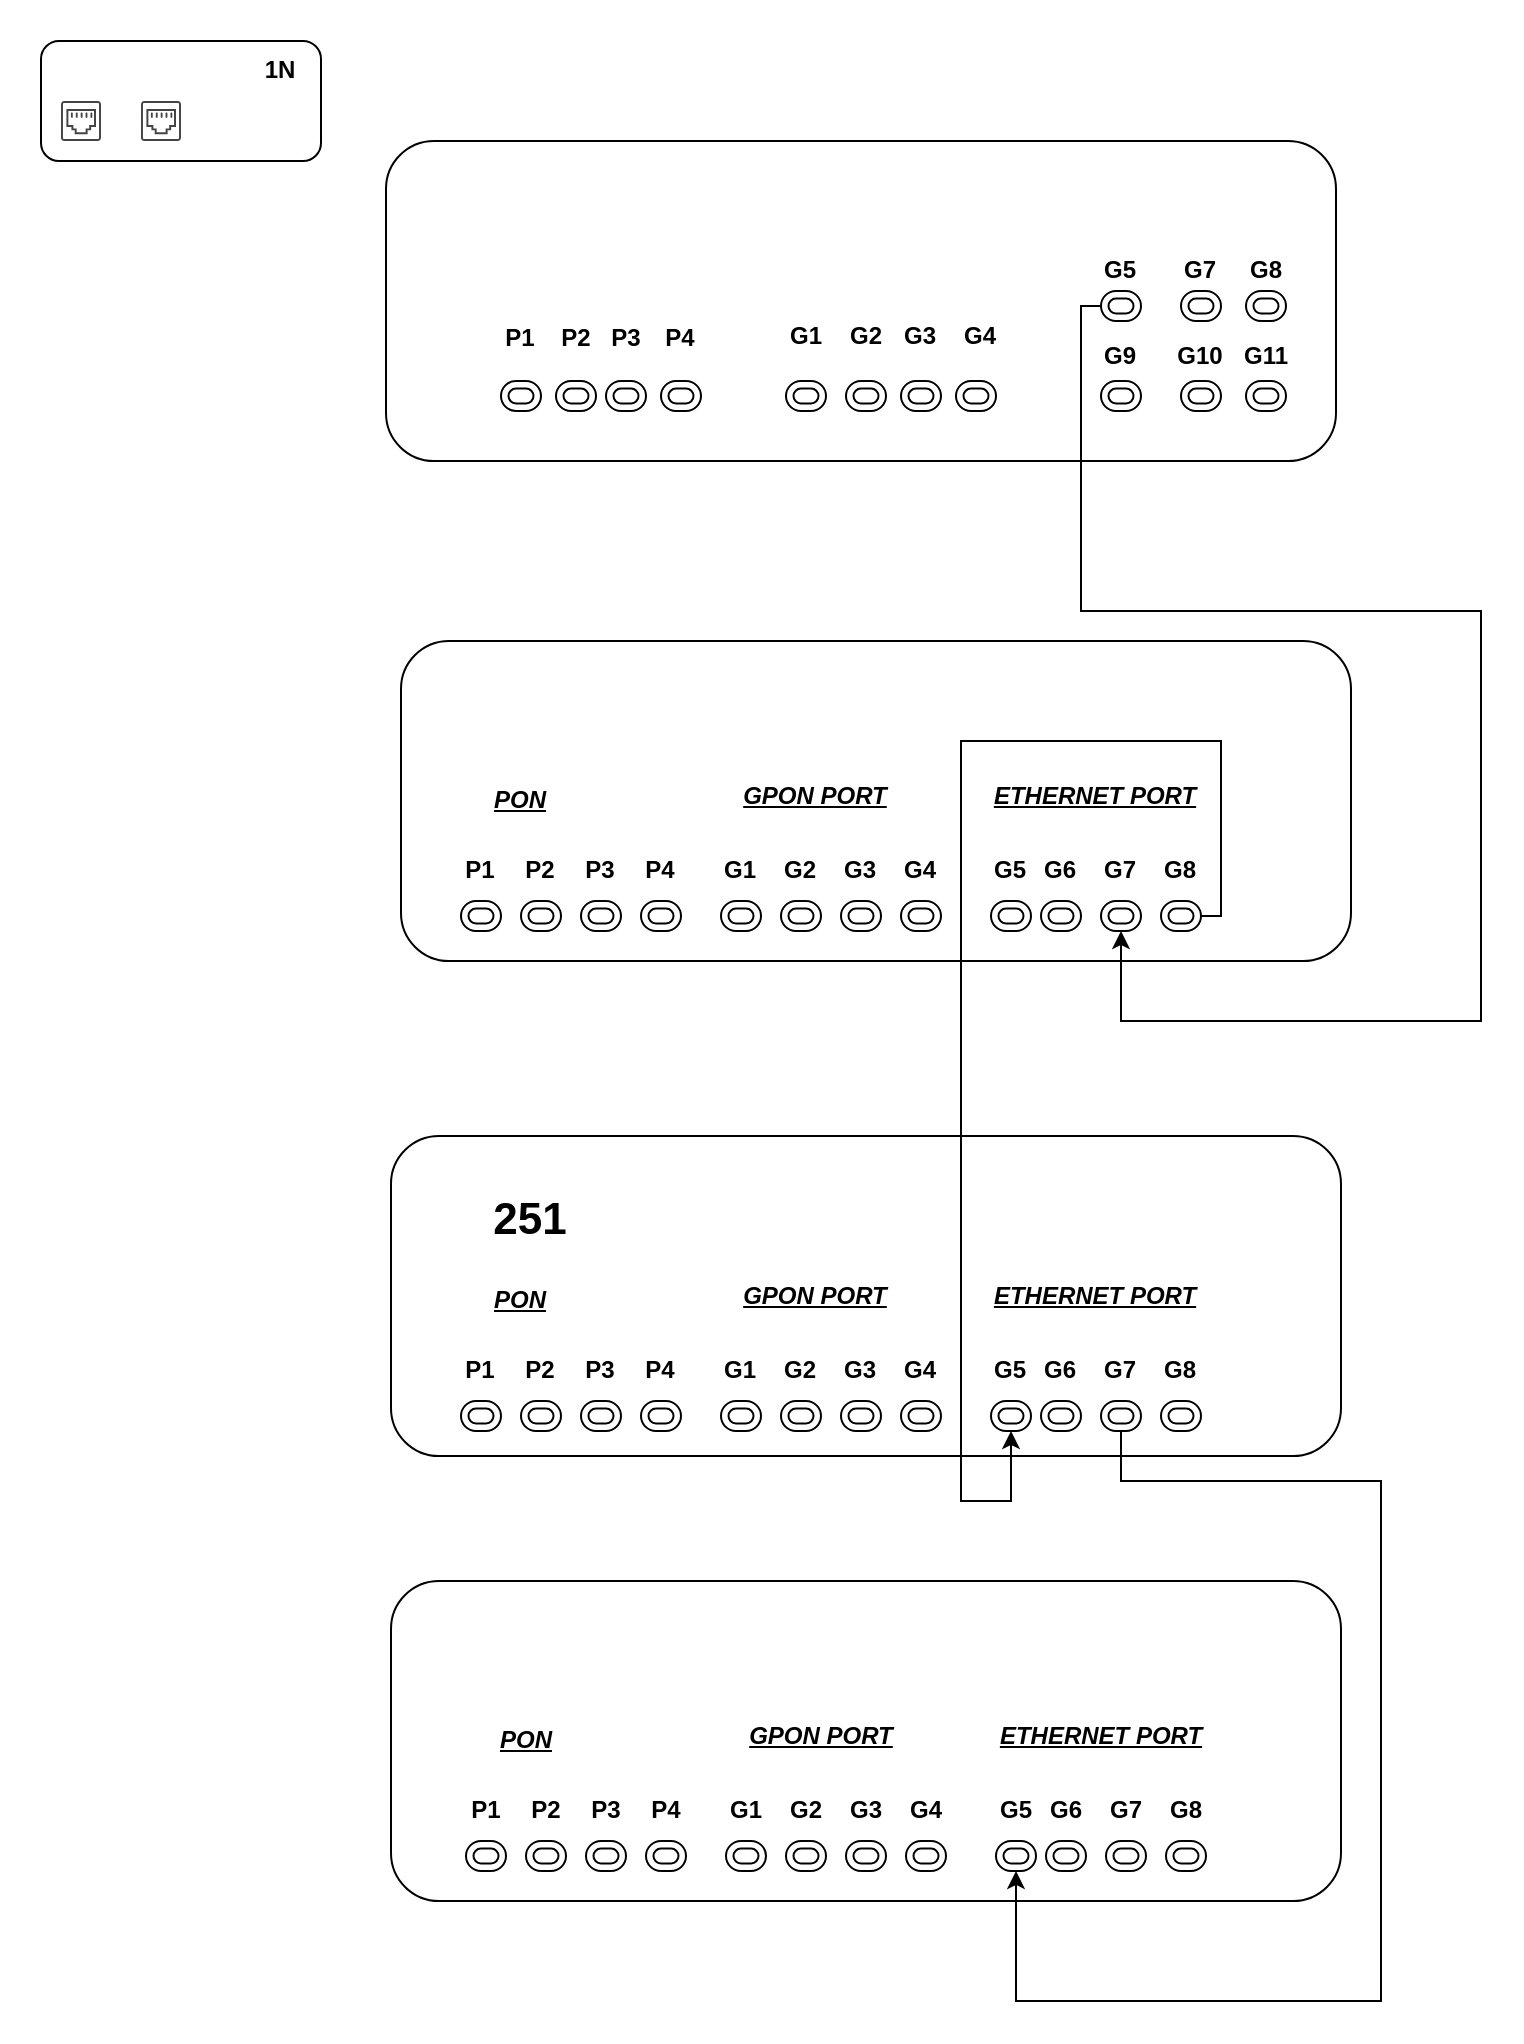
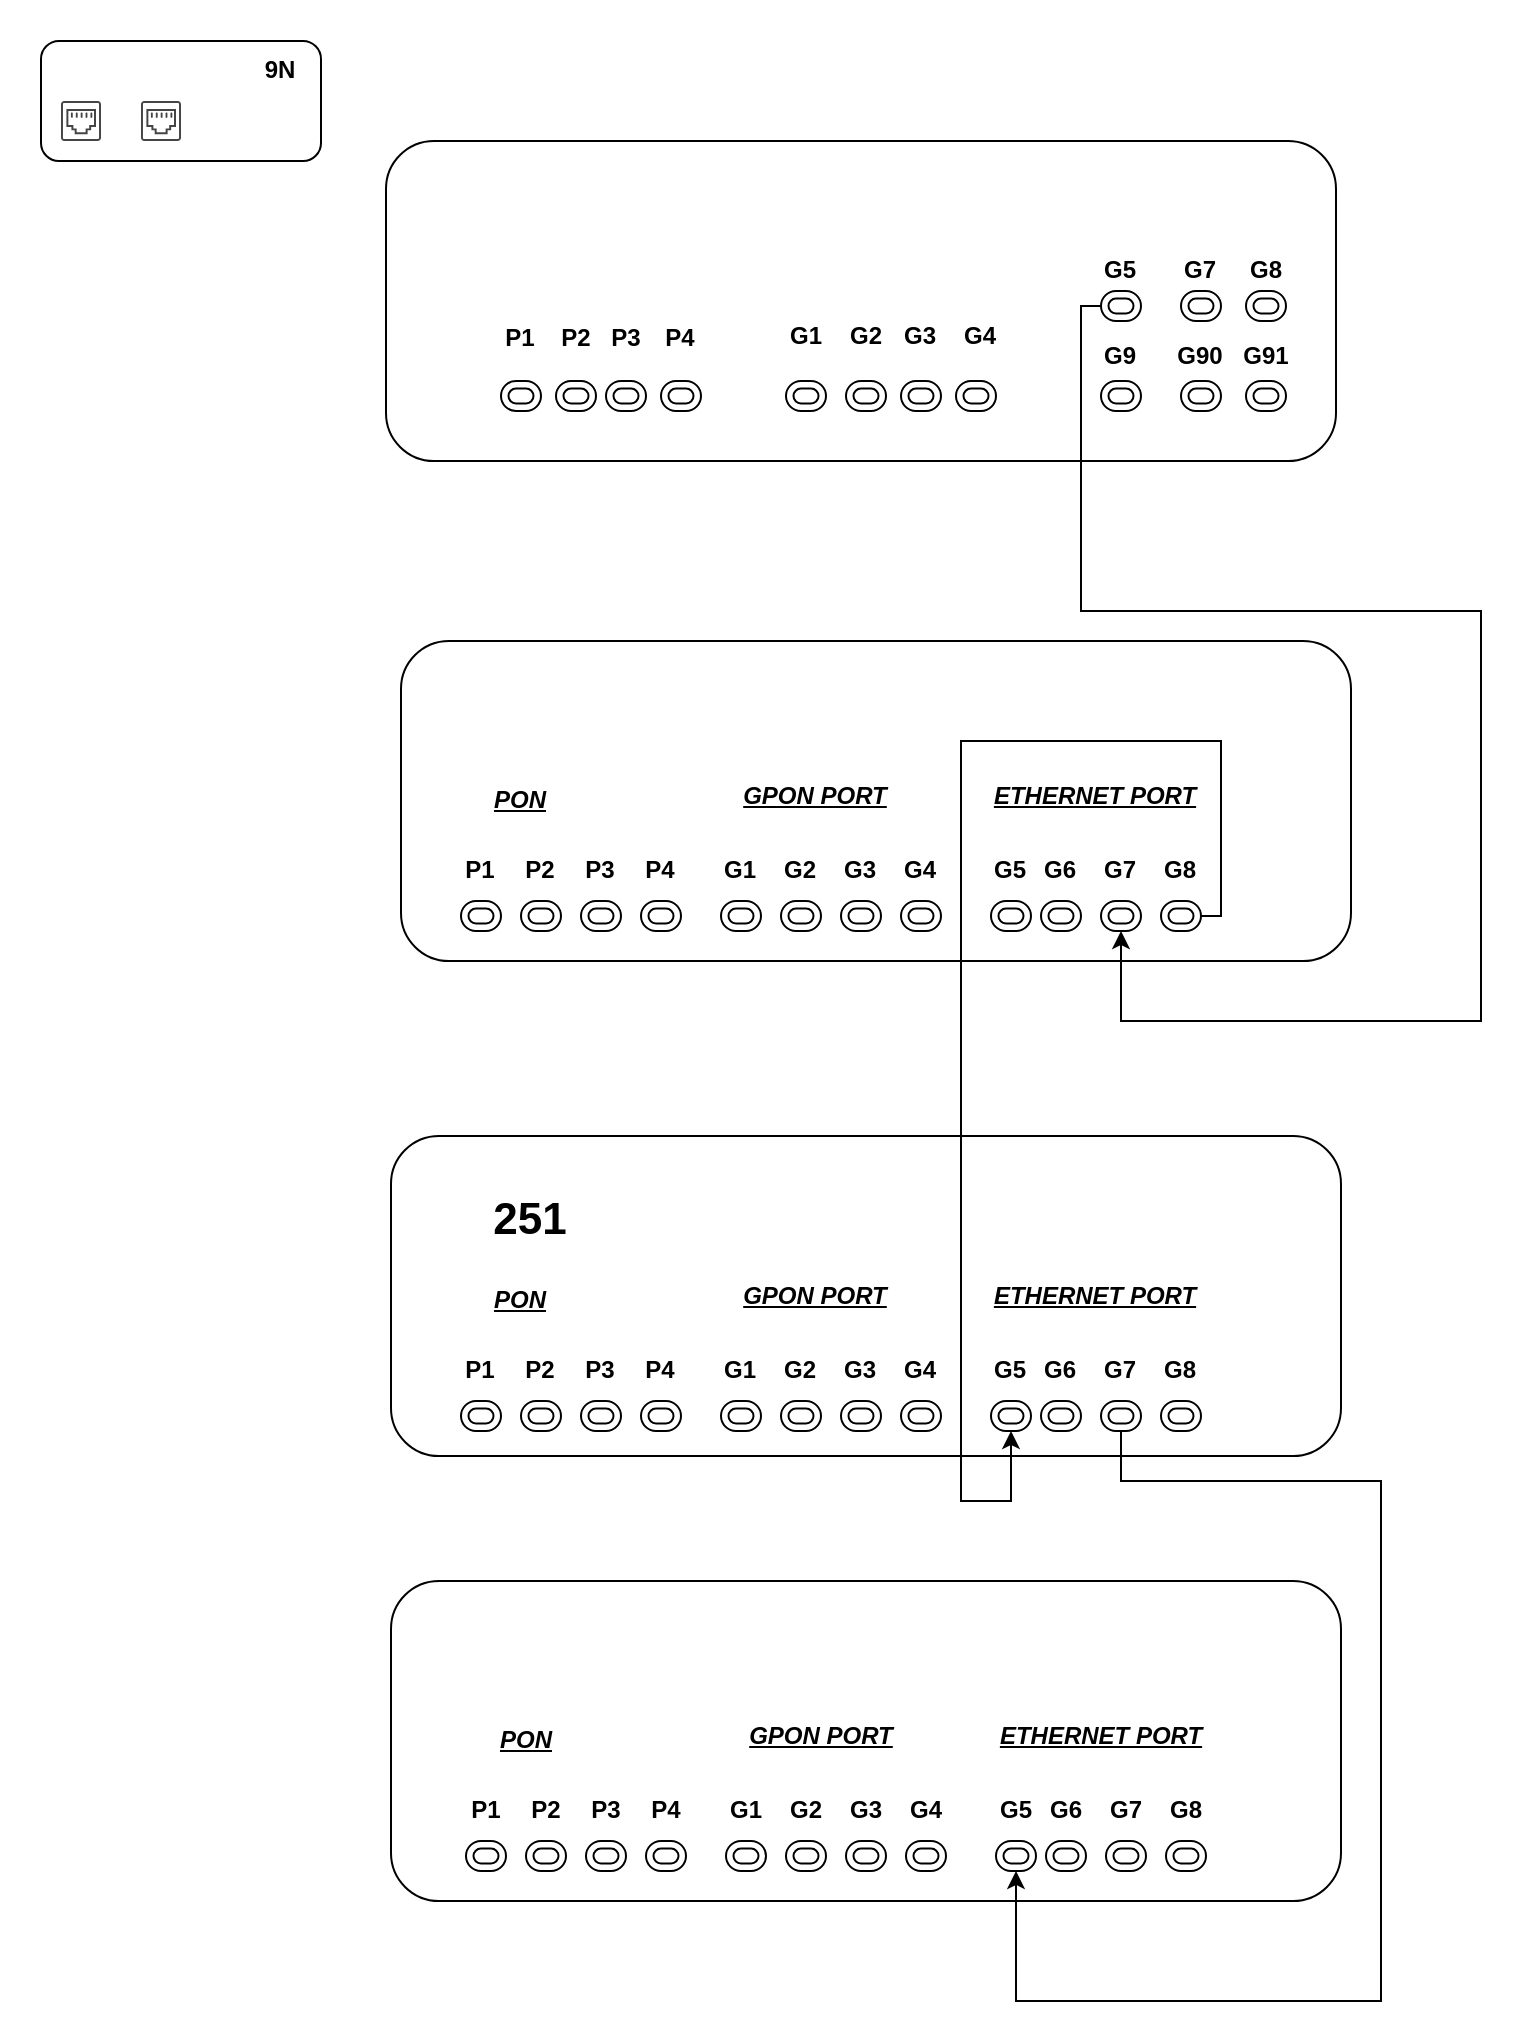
node "1N": label "1N" -> "9N"
node "G10": label "G10" -> "G90"
node "G11": label "G11" -> "G91"
